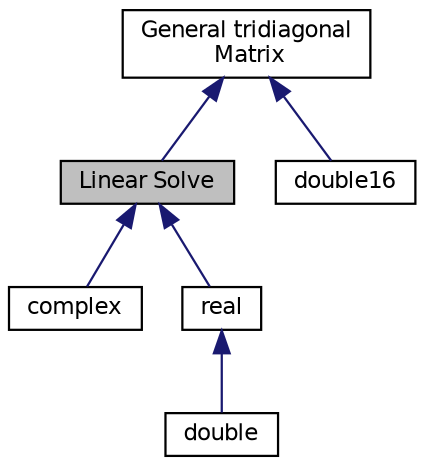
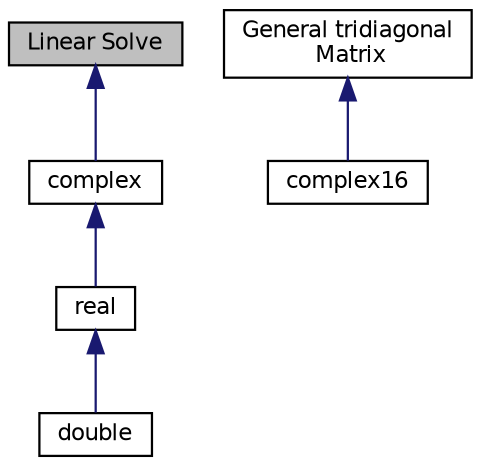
edge "Linear Solve" -> "General tridiagonal Matrix": removed
node "double16": label "double16" -> "complex16"
edge "real" -> "Linear Solve": now "real" -> "complex"
